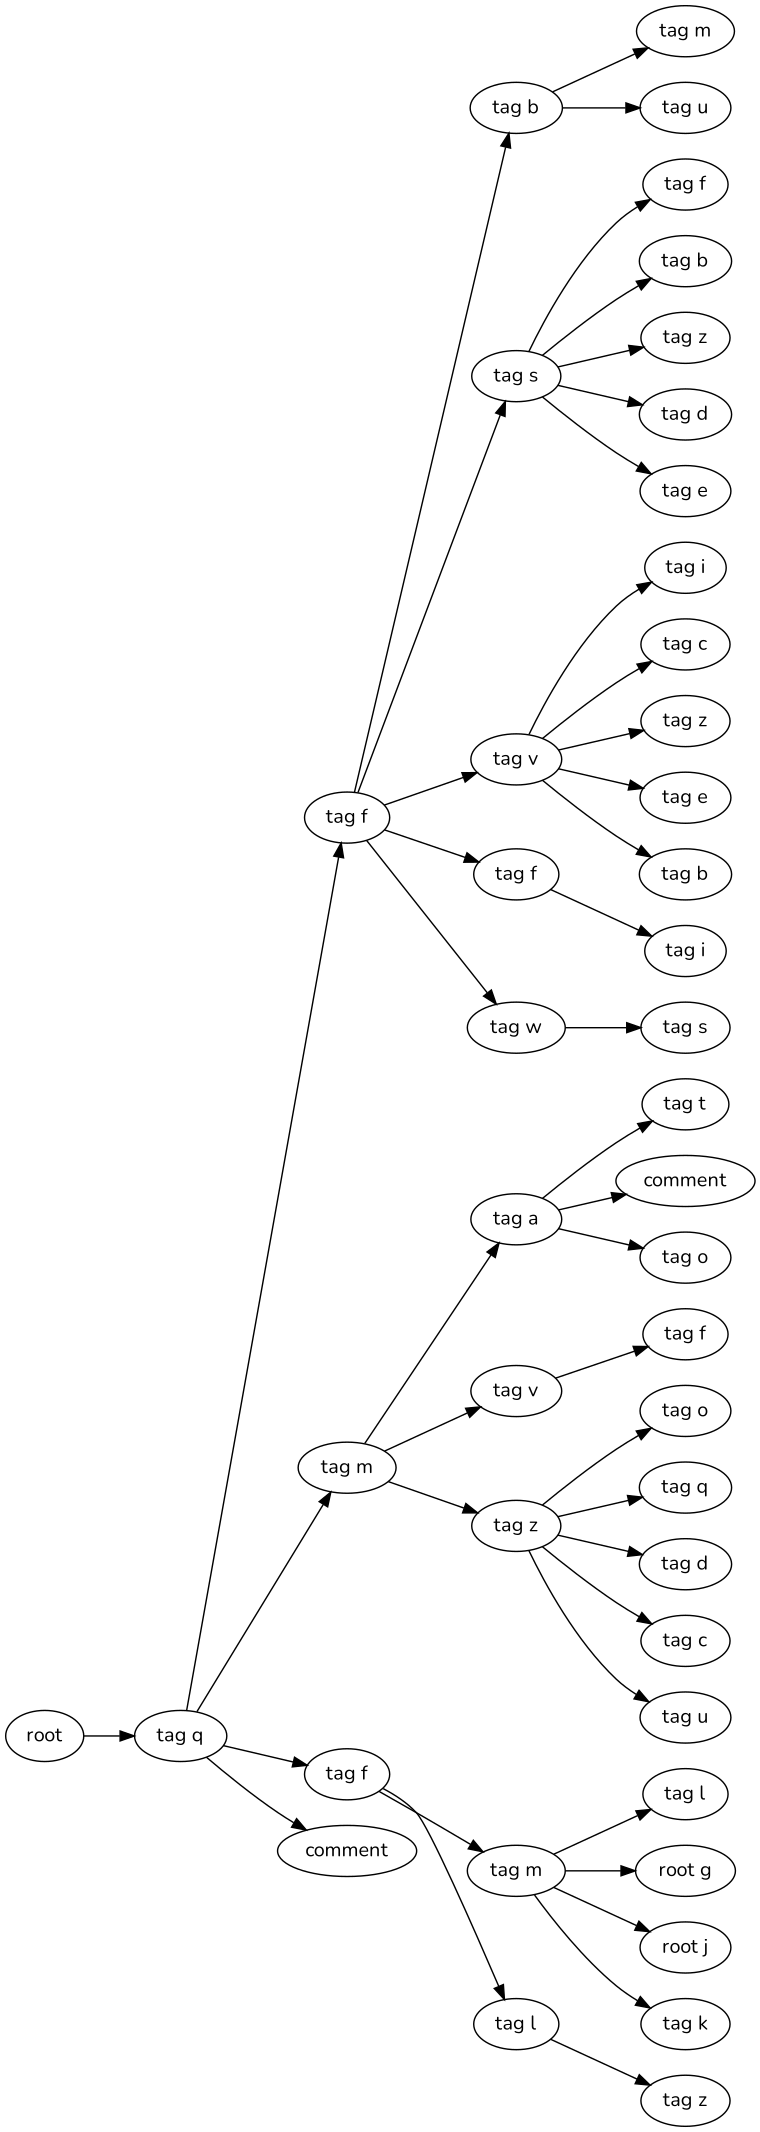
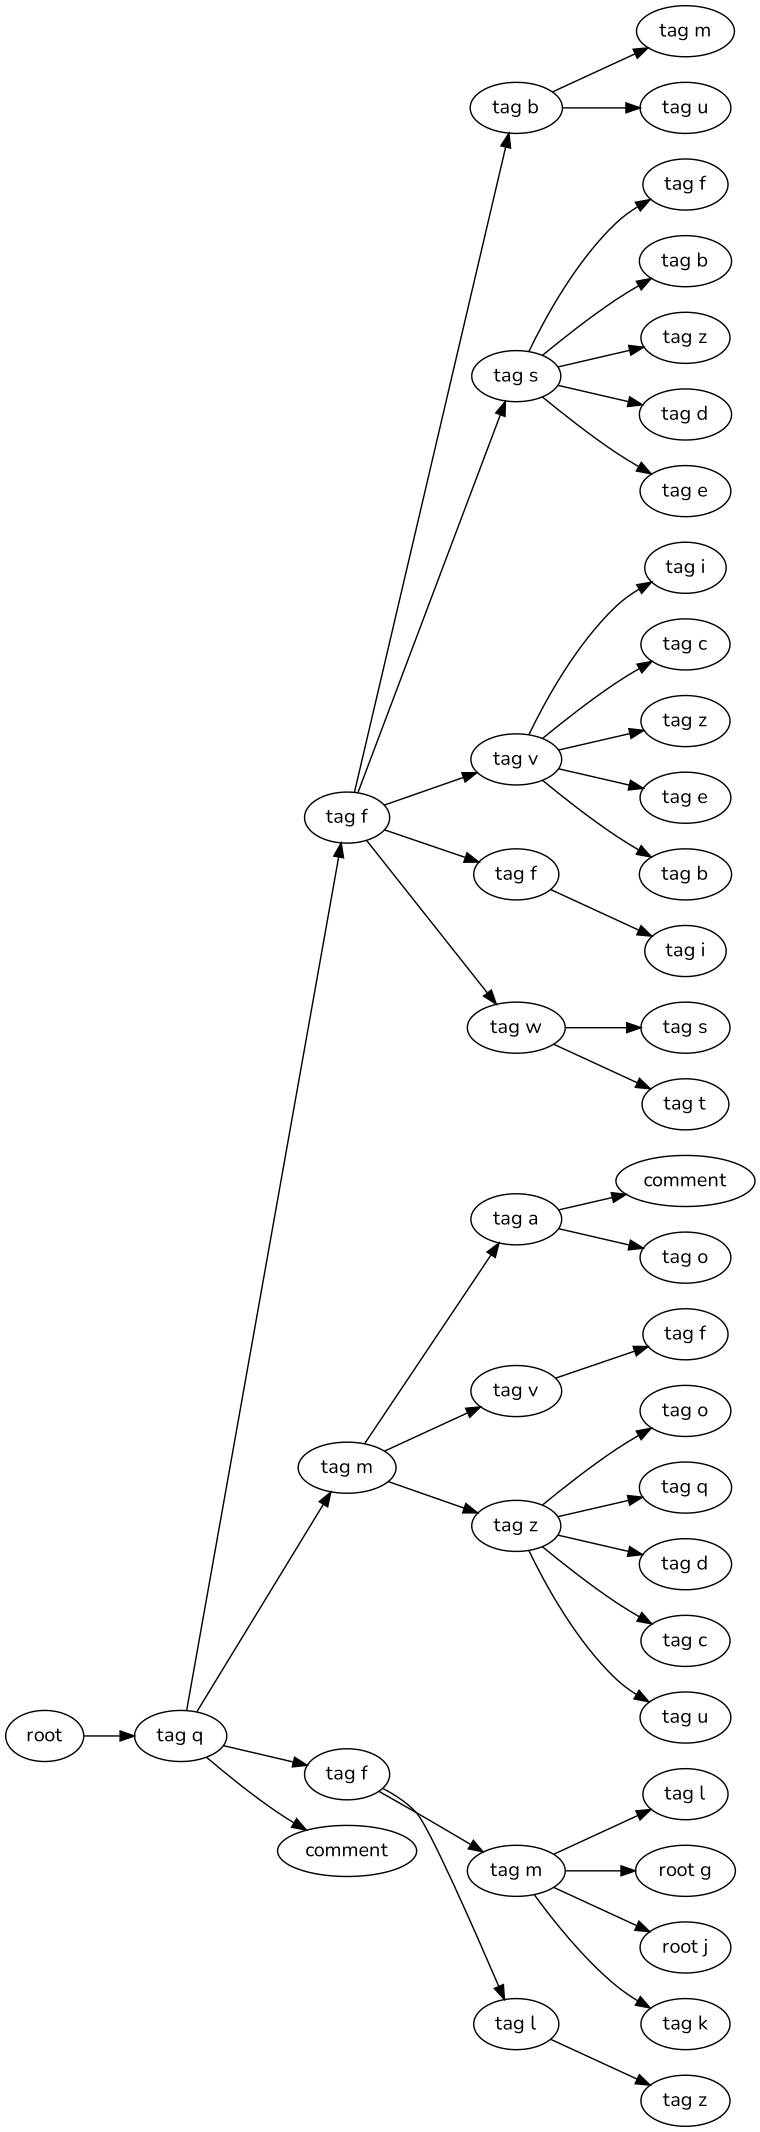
edge "tag a" -> "tag t": now "tag w" -> "tag t"
